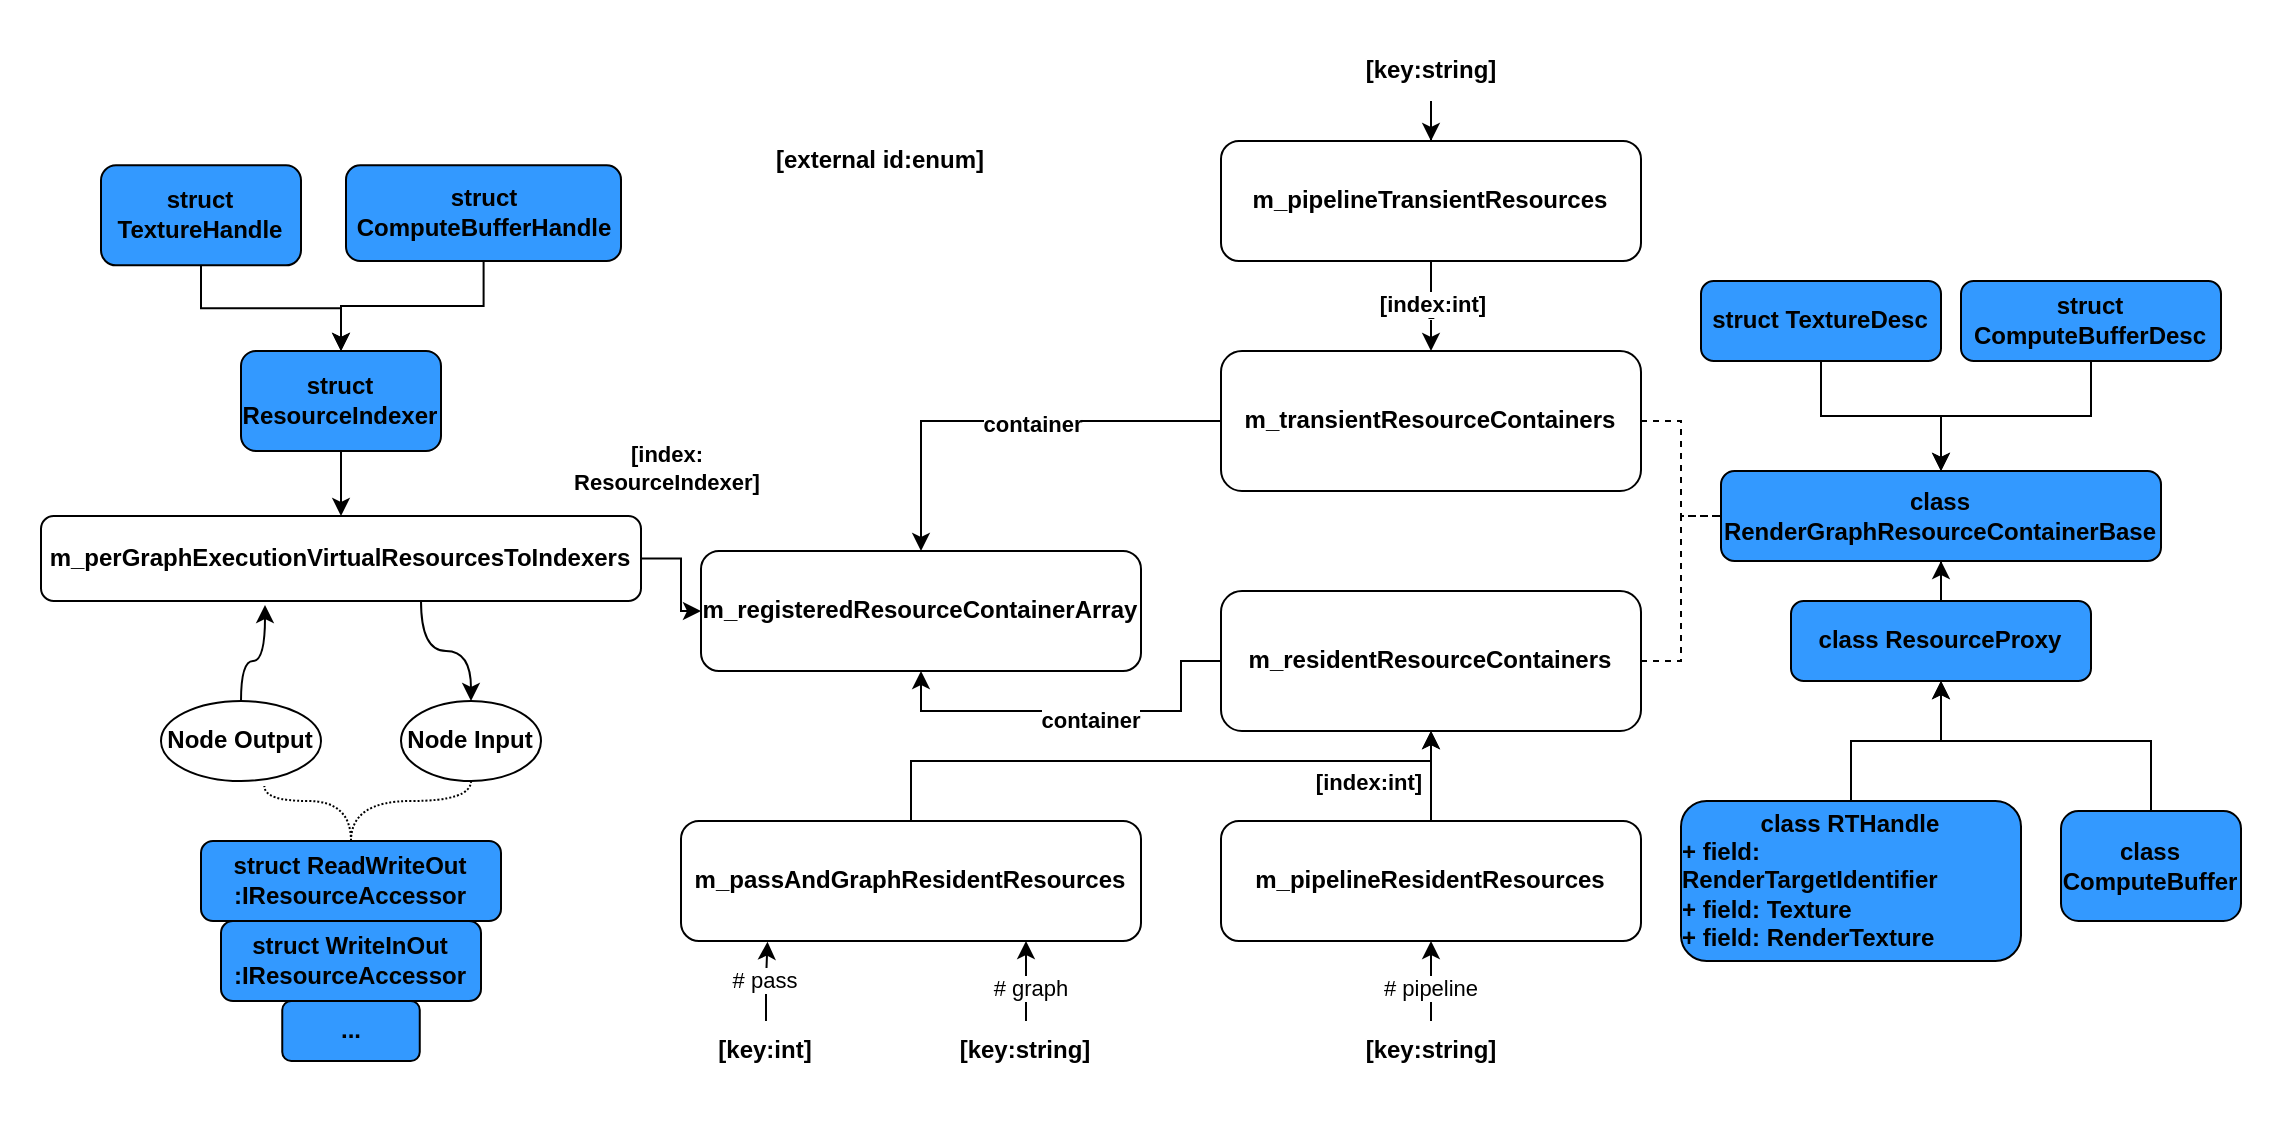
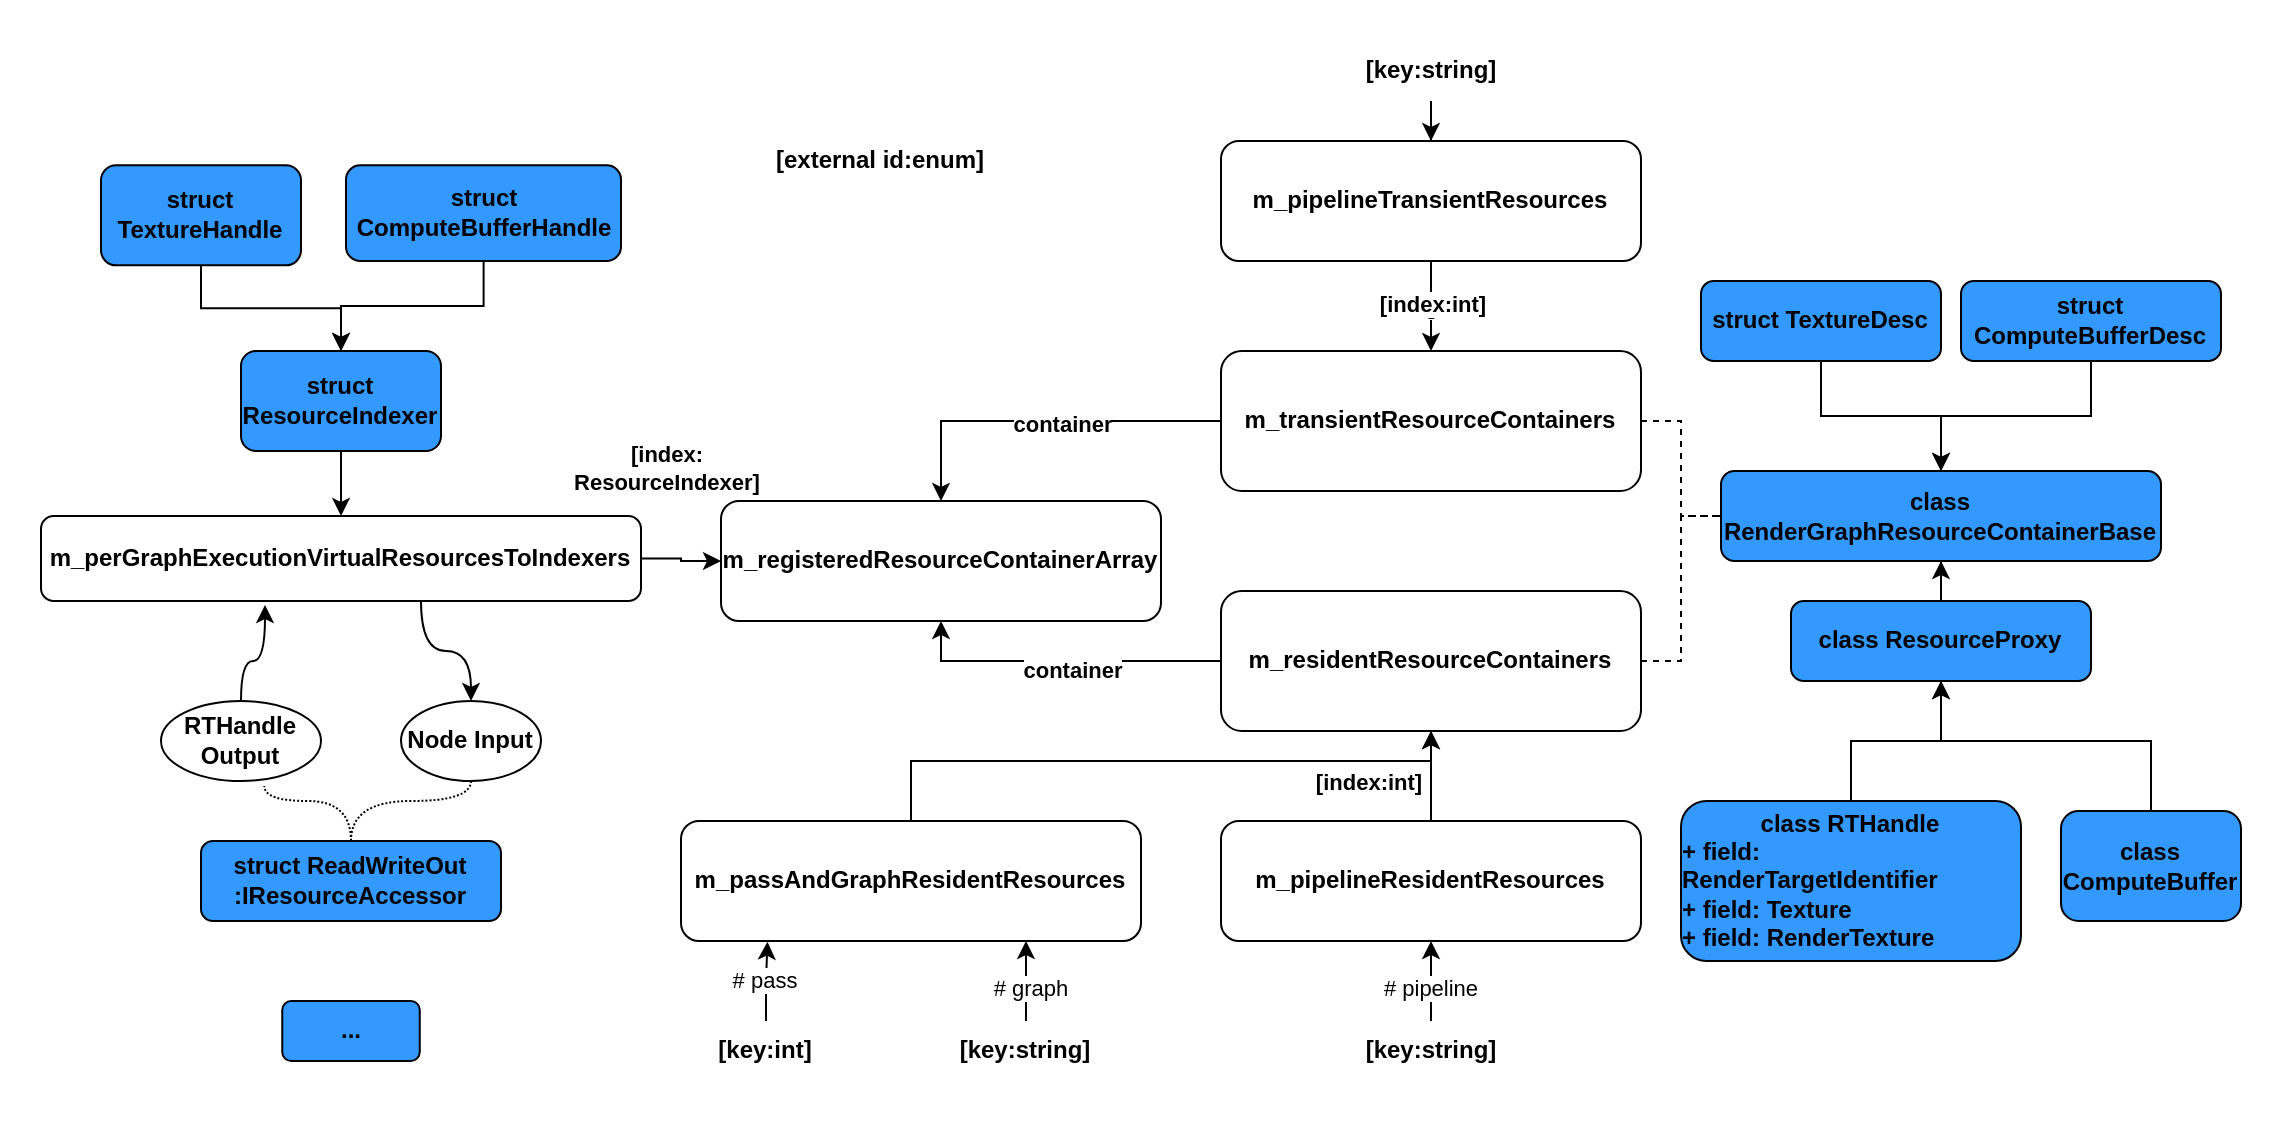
node "m_registeredResourceContainerArray": moved (921, 611) -> (941, 561)
node "Node Output": label "Node Output" -> "RTHandle Output"
node "struct WriteInOut :IResourceAccessor": removed
